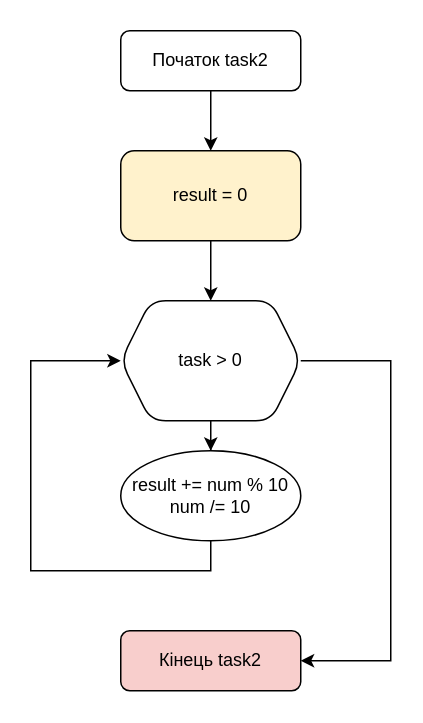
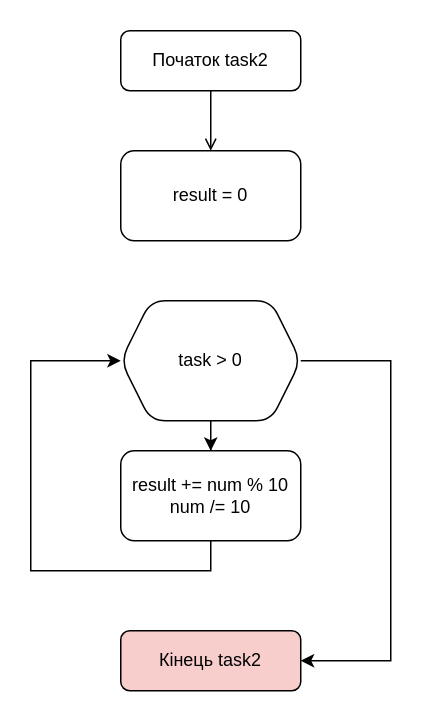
edge "Початок task2" -> "result = 0": arrowhead classic -> open
node "result = 0": fillcolor #fff2cc -> #ffffff
edge "result = 0" -> "task > 0": removed
node "result += num % 10 num /= 10": shape ellipse -> rounded rectangle
